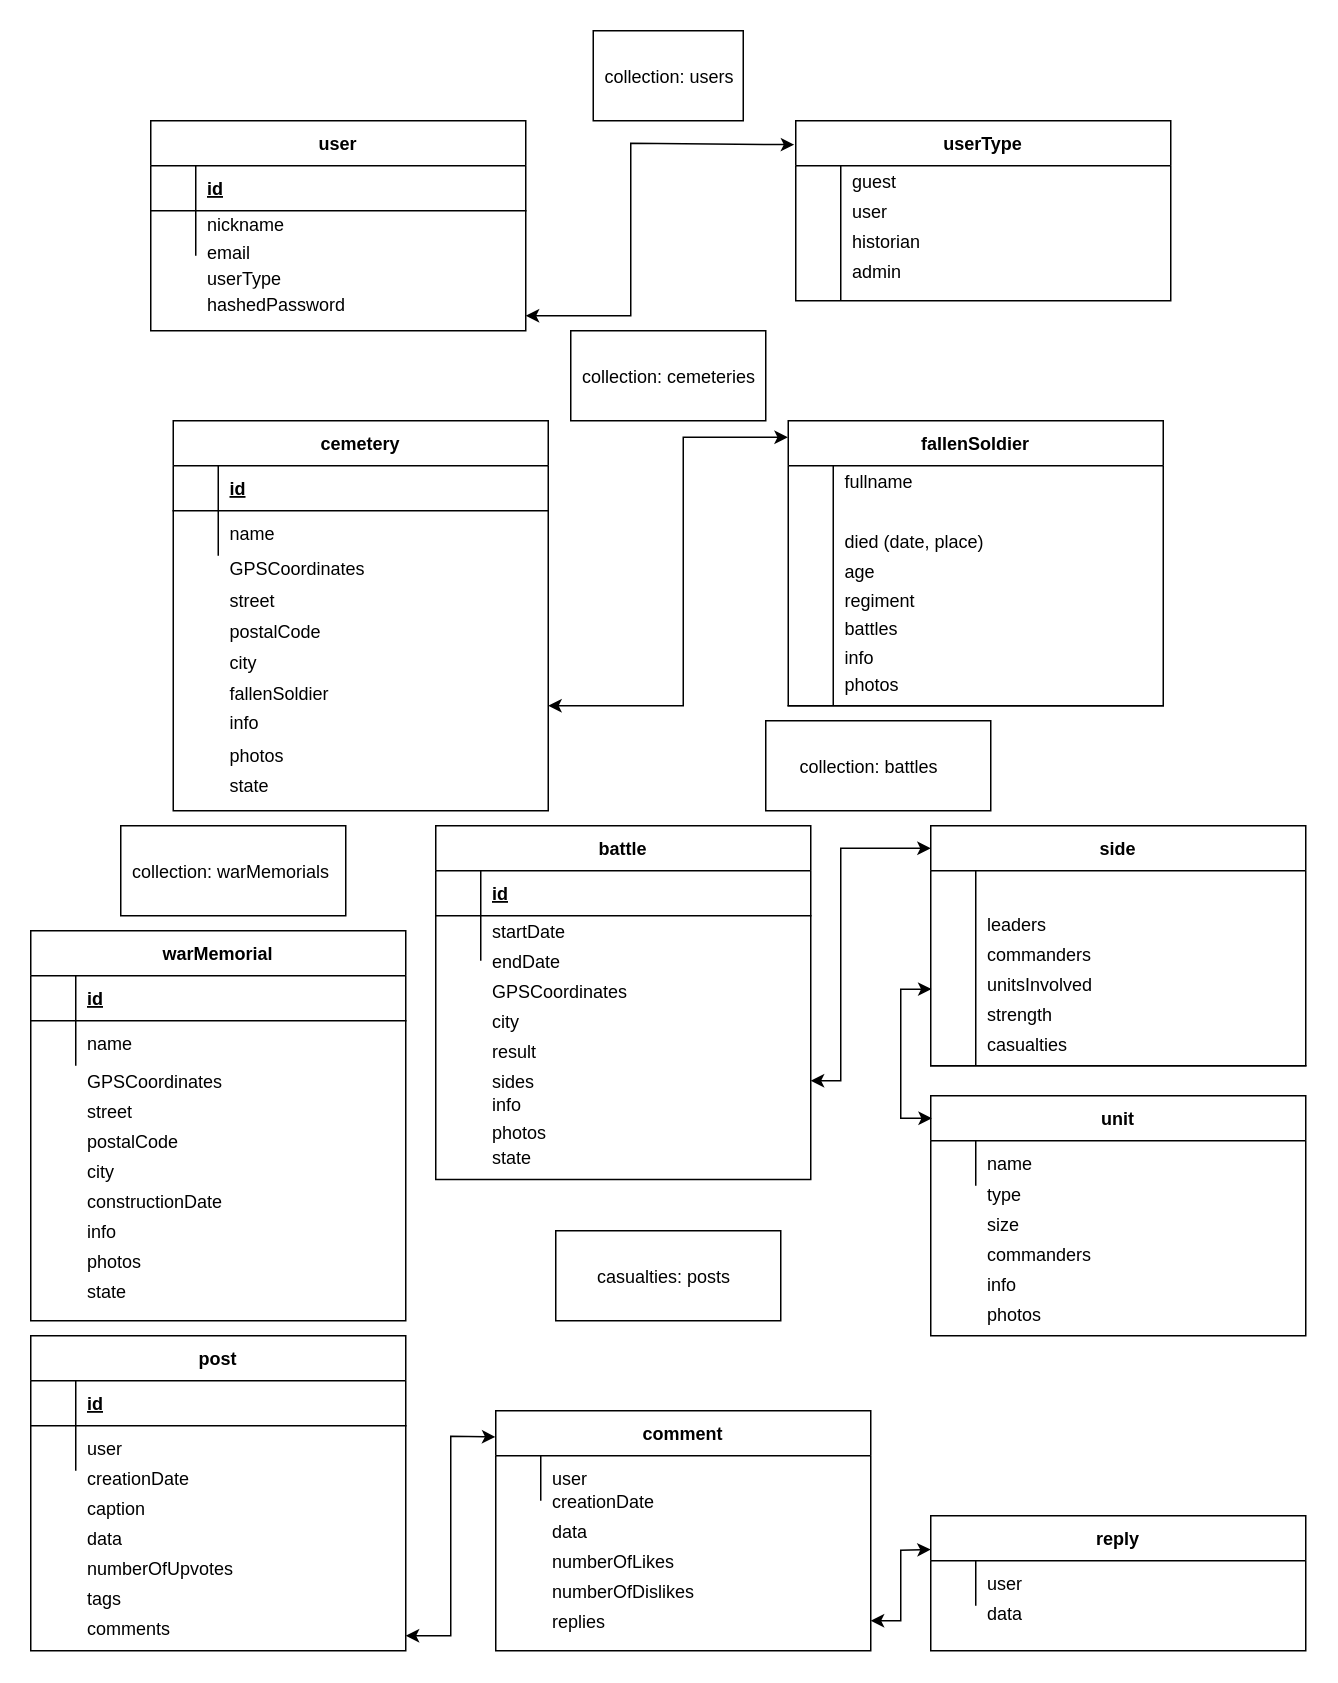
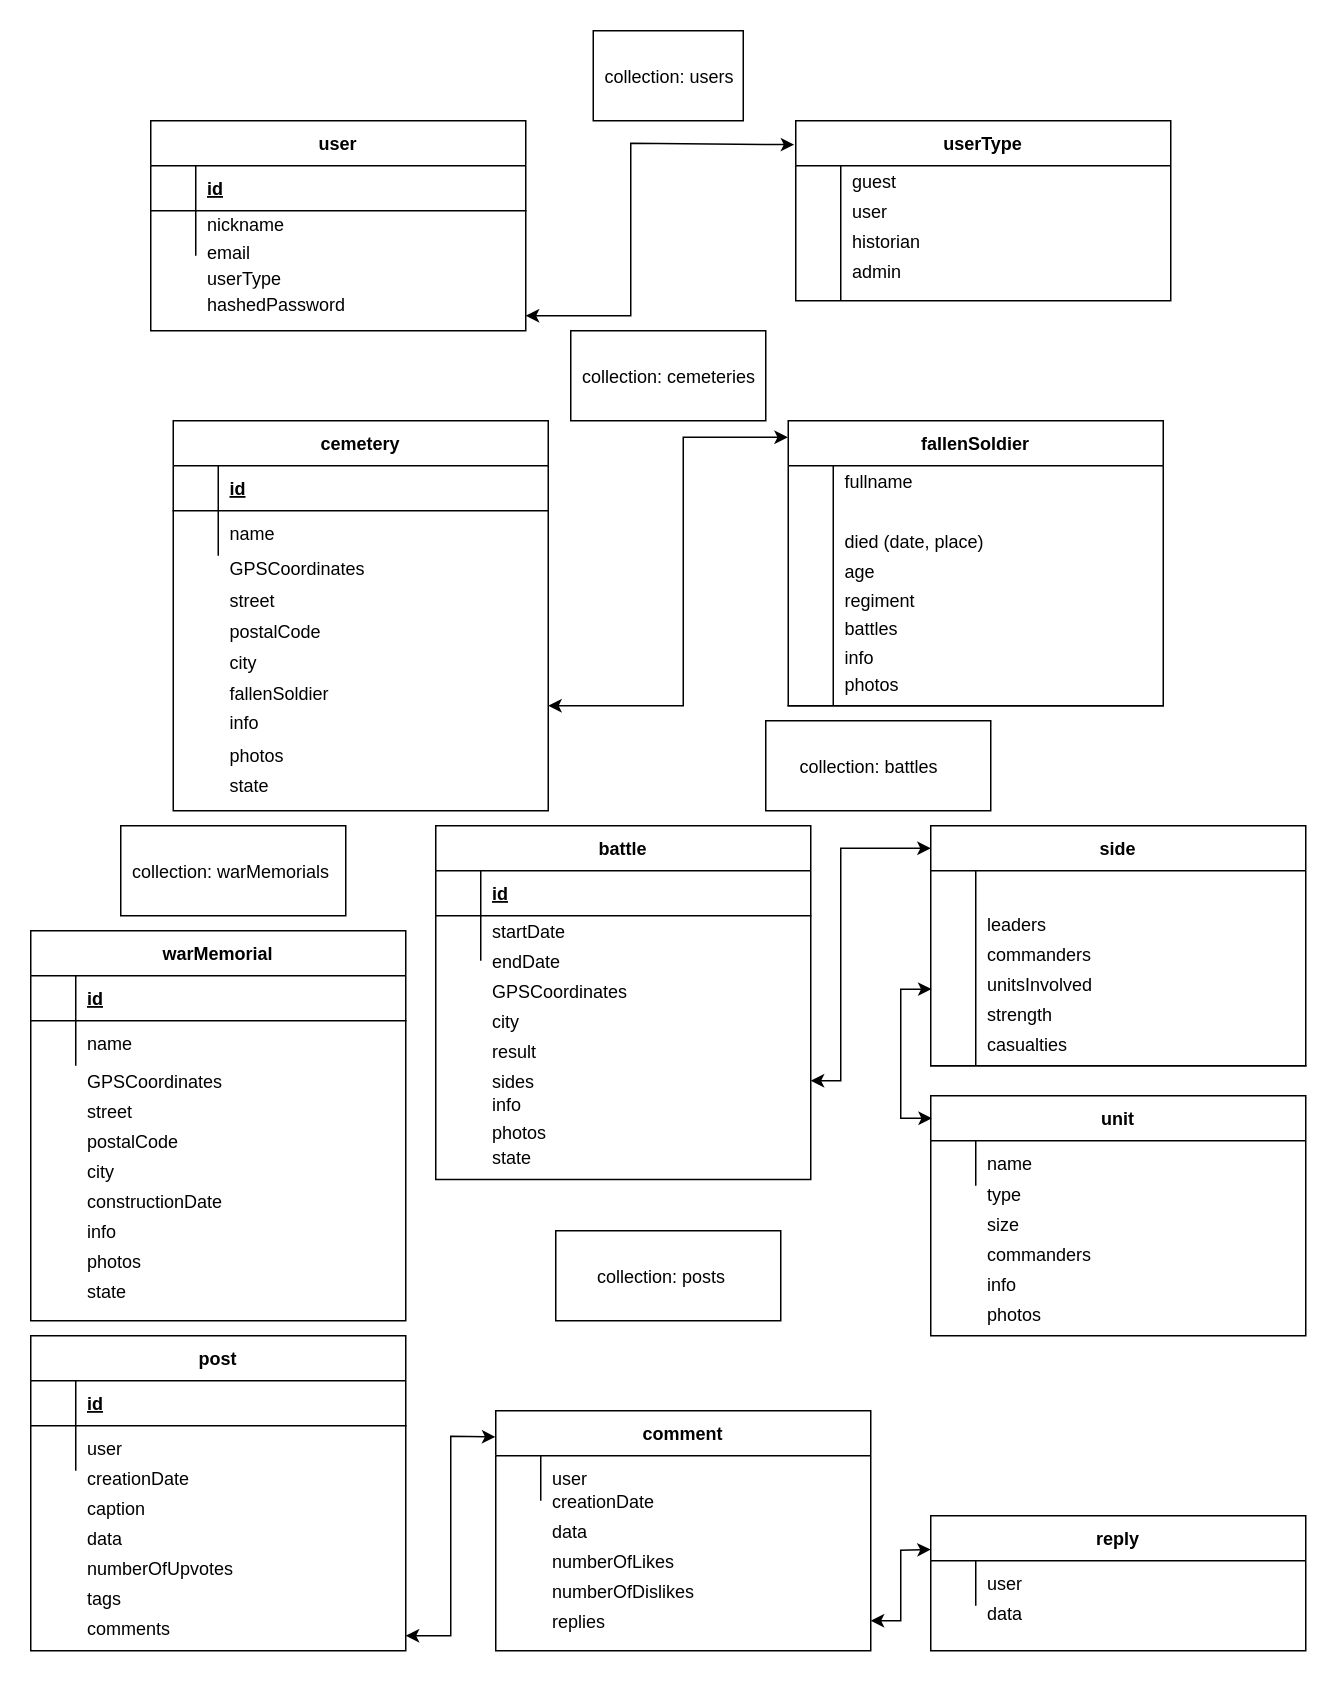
node "casualties: posts": label "casualties: posts" -> "collection: posts"
